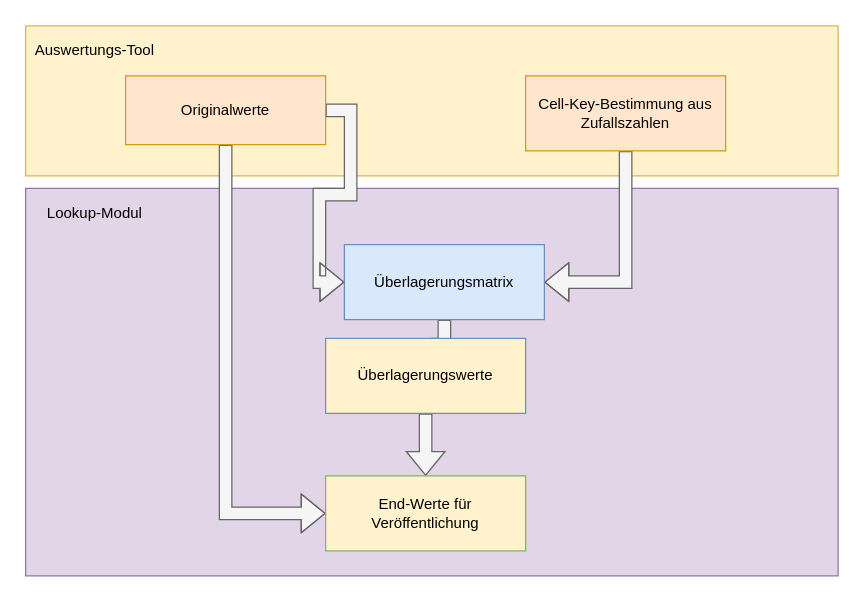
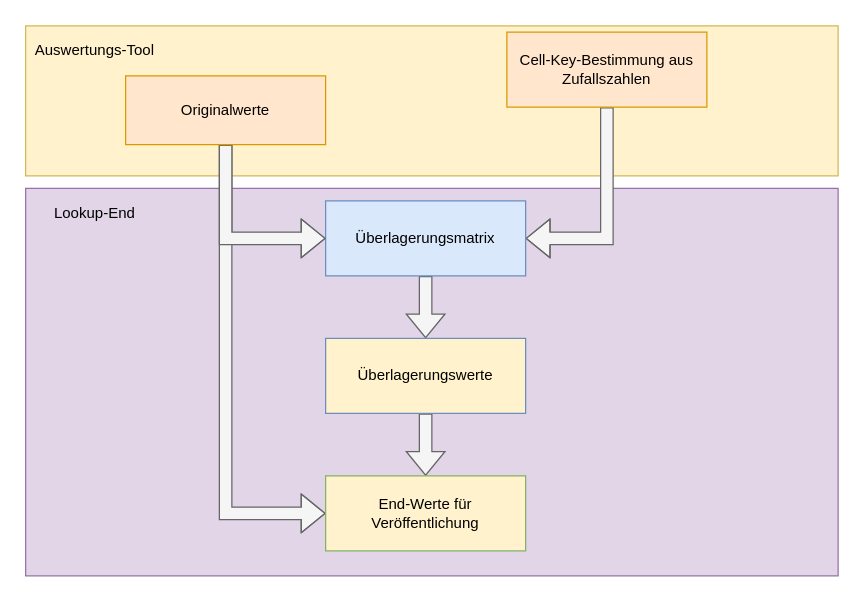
node "Cell-Key-Bestimmung aus Zufallszahlen": moved (626, 113) -> (607, 69)
node "Lookup-Modul": label "Lookup-Modul" -> "Lookup-End"
node "Überlagerungsmatrix": moved (444, 282) -> (426, 238)
